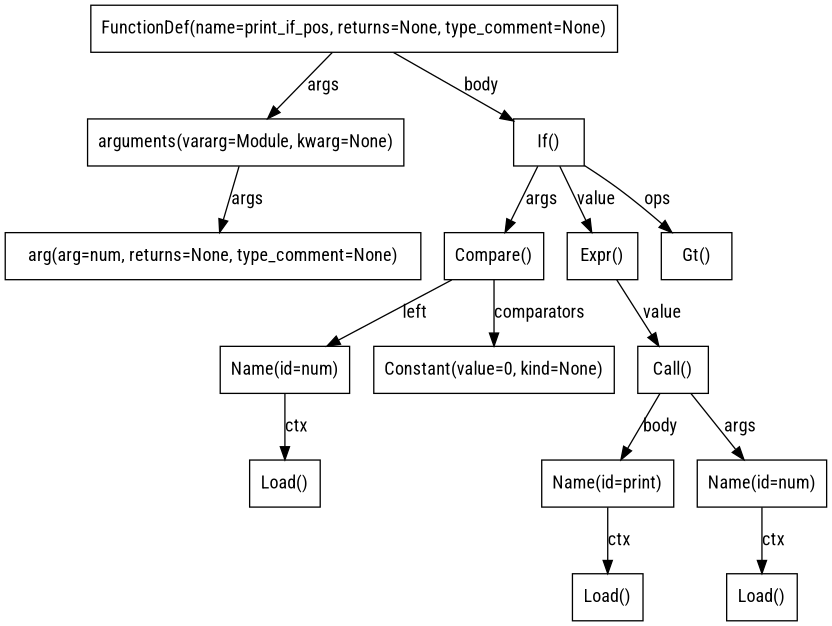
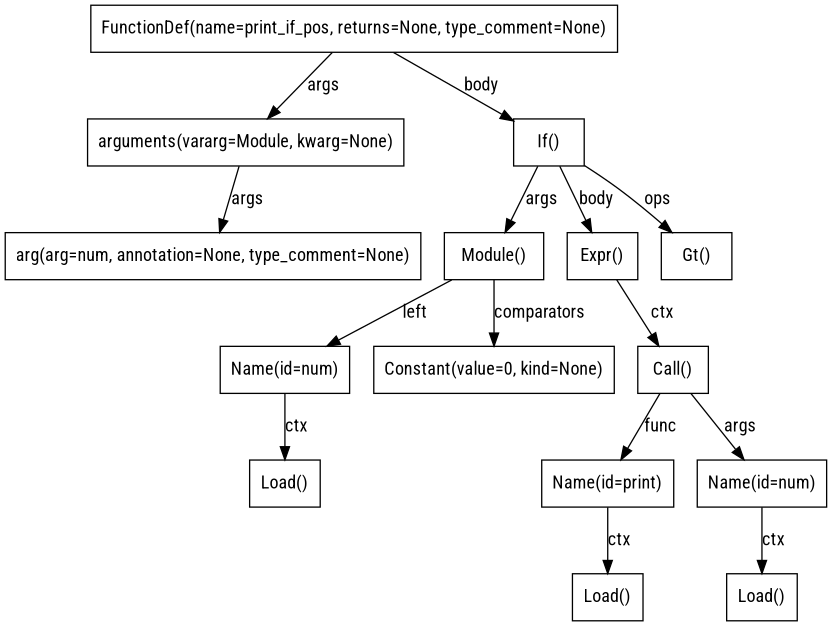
edge "If()" -> "Expr()": label "value" -> "body"
node "arg(arg=num, returns=None, type_comment=None)": label "arg(arg=num, returns=None, type_comment=None)" -> "arg(arg=num, annotation=None, type_comment=None)"
node "Compare()": label "Compare()" -> "Module()"
edge "Expr()" -> "Call()": label "value" -> "ctx"
edge "Call()" -> "Name(id=print)": label "body" -> "func"
